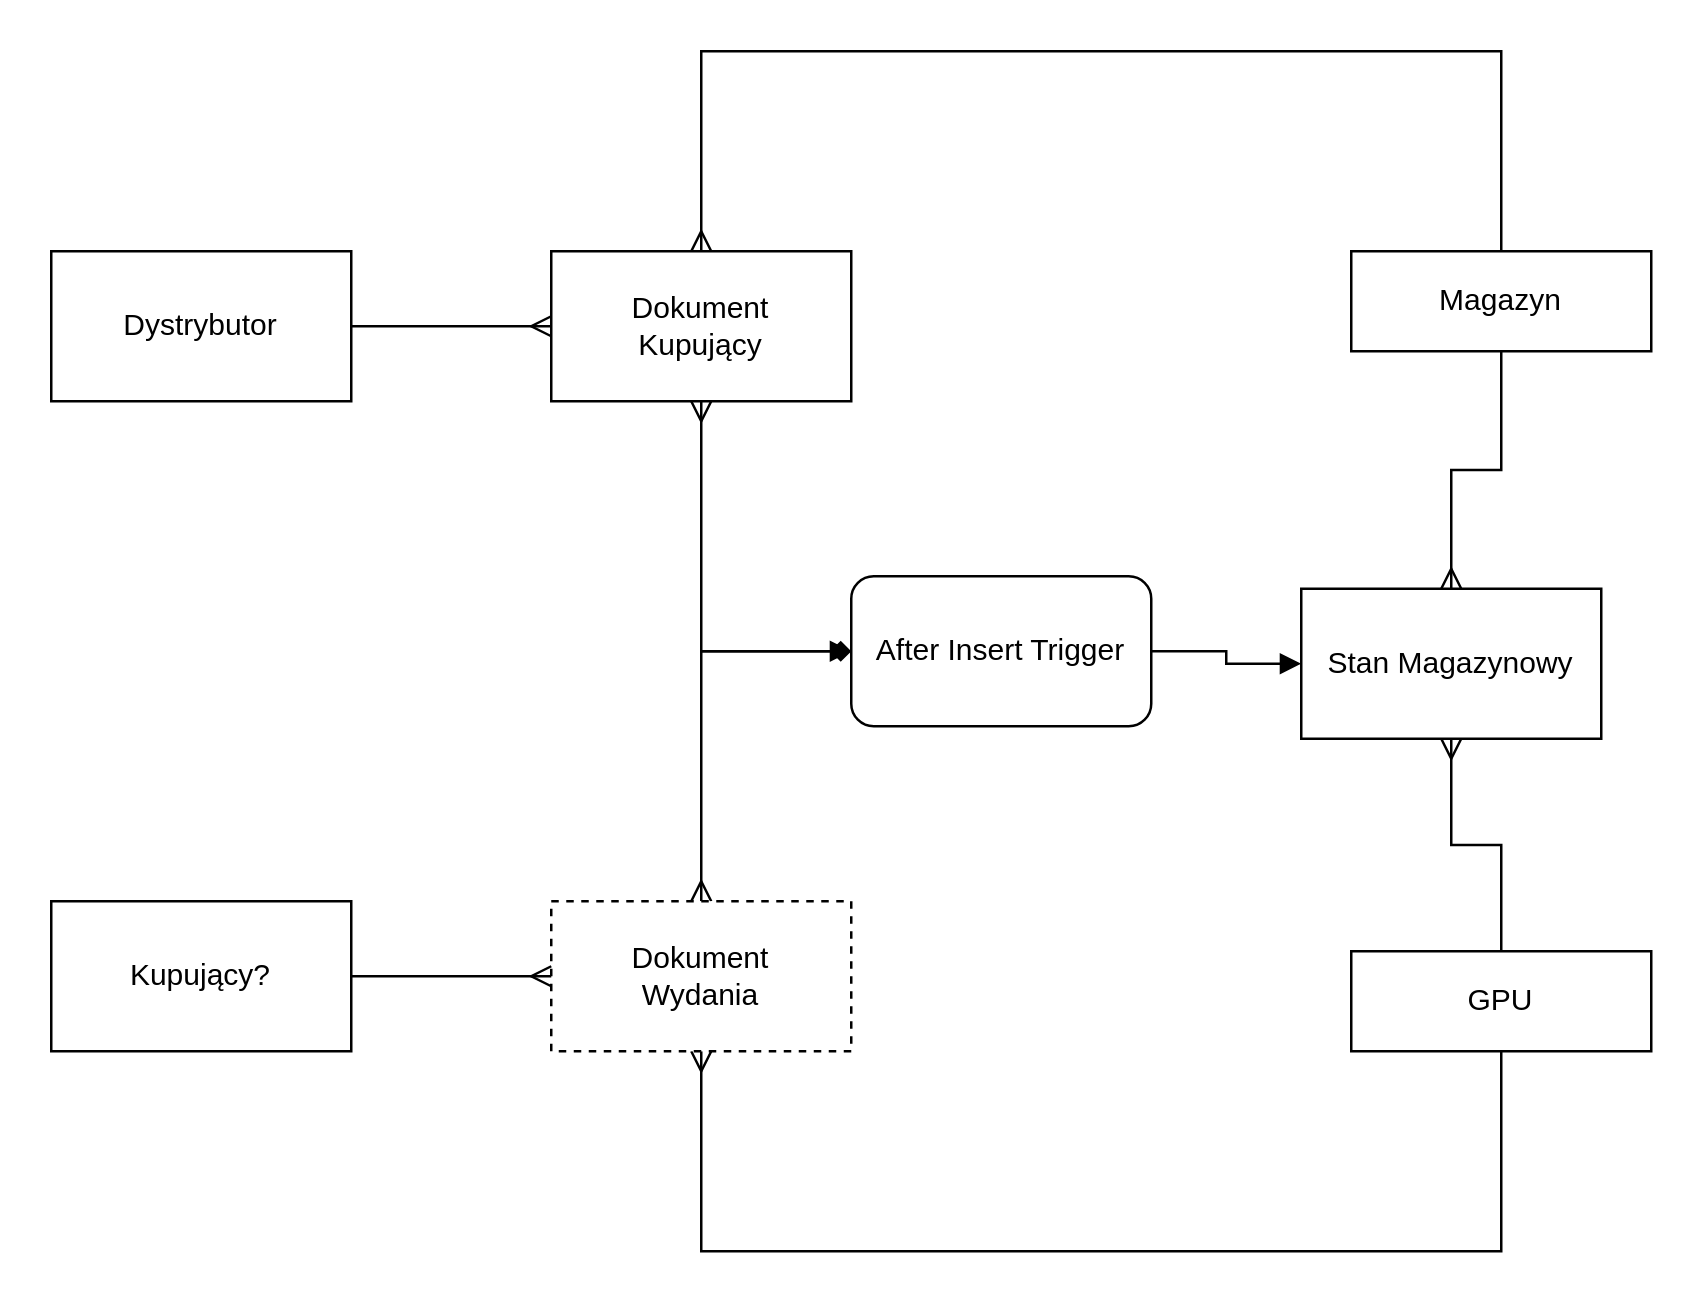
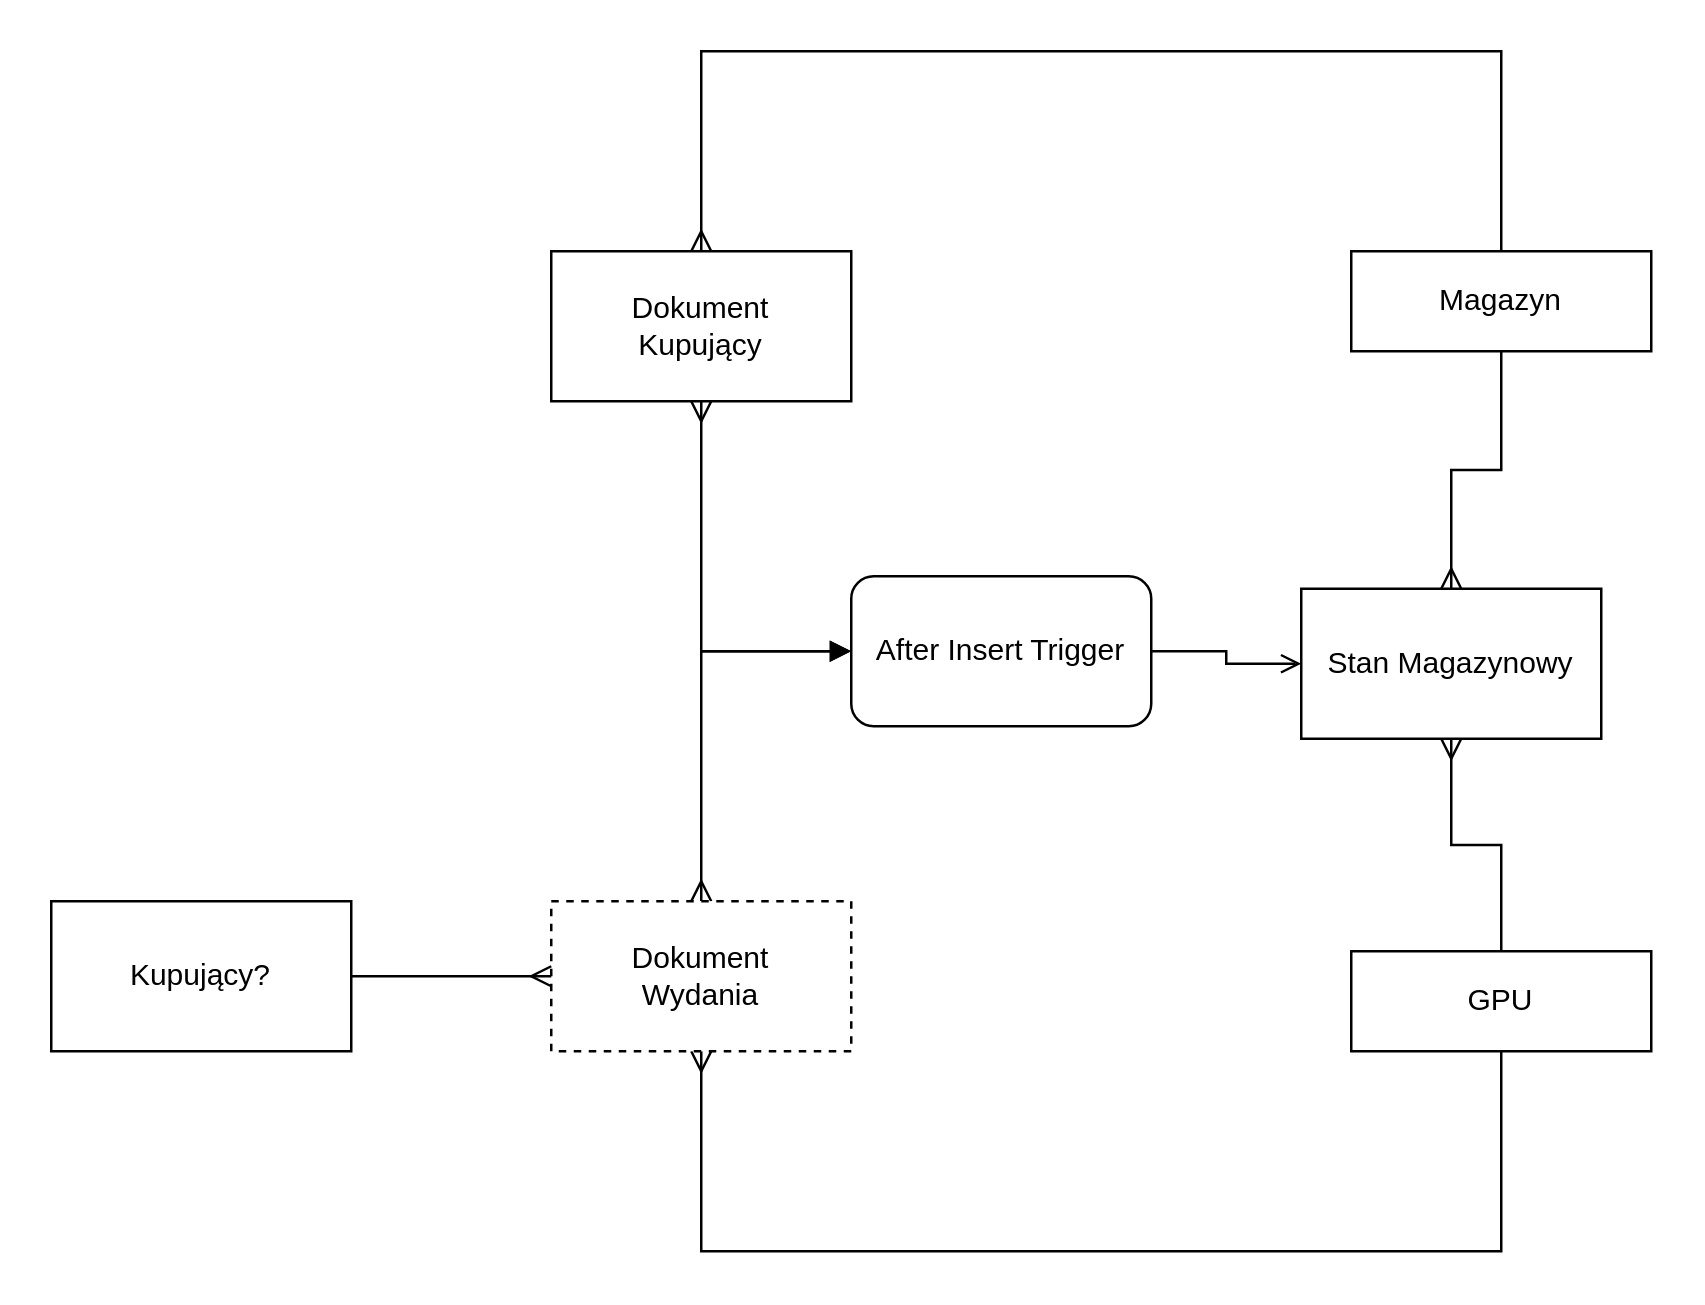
node "Dystrybutor": removed
edge "Dystrybutor" -> "Dokument Kupujący": removed
edge "After Insert Trigger" -- "Dokument Wydania": arrowhead diamond -> block
edge "After Insert Trigger" -> "Stan Magazynowy": arrowhead block -> open
